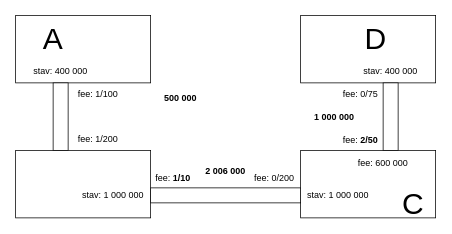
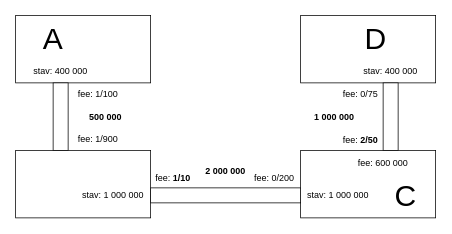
node "500 000": moved (180, 99) -> (105, 117)
node "fee: 1/200": label "fee: 1/200" -> "fee: 1/900"
node "2 006 000": label "2 006 000" -> "2 000 000"
node "C": moved (413, 203) -> (405, 195)
